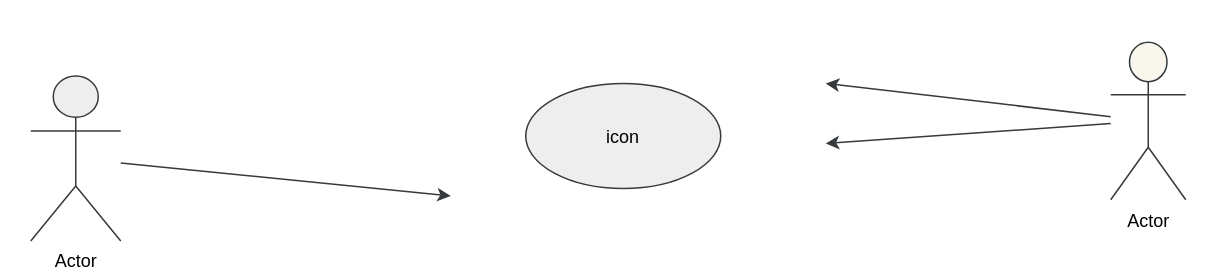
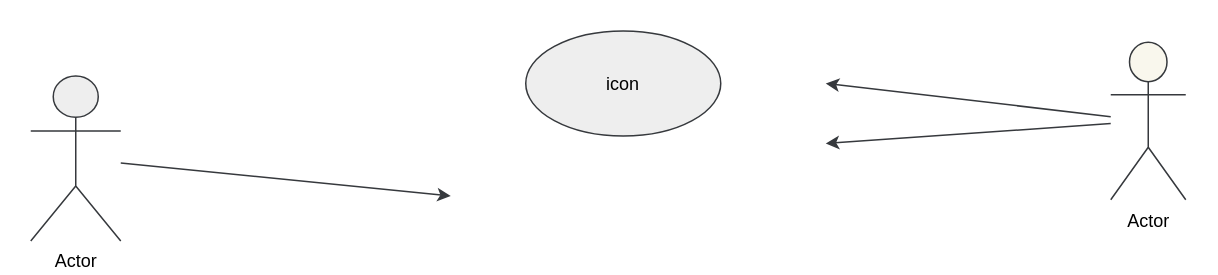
node "icon": moved (623, 136) -> (623, 83)
